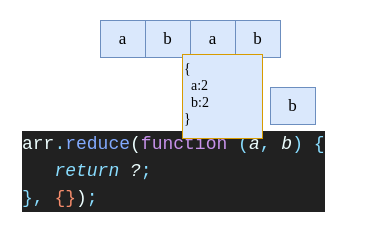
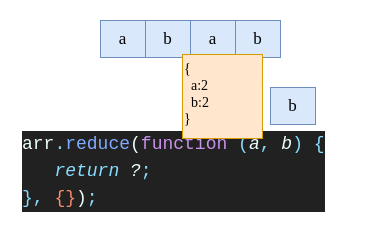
node "{ a:2 b:2 }": fillcolor #dae8fc -> #ffe6cc
